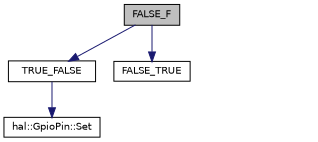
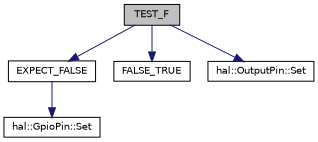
node "FALSE_F": label "FALSE_F" -> "TEST_F"
node "TRUE_FALSE": label "TRUE_FALSE" -> "EXPECT_FALSE"
node "hal::OutputPin::Set": added
